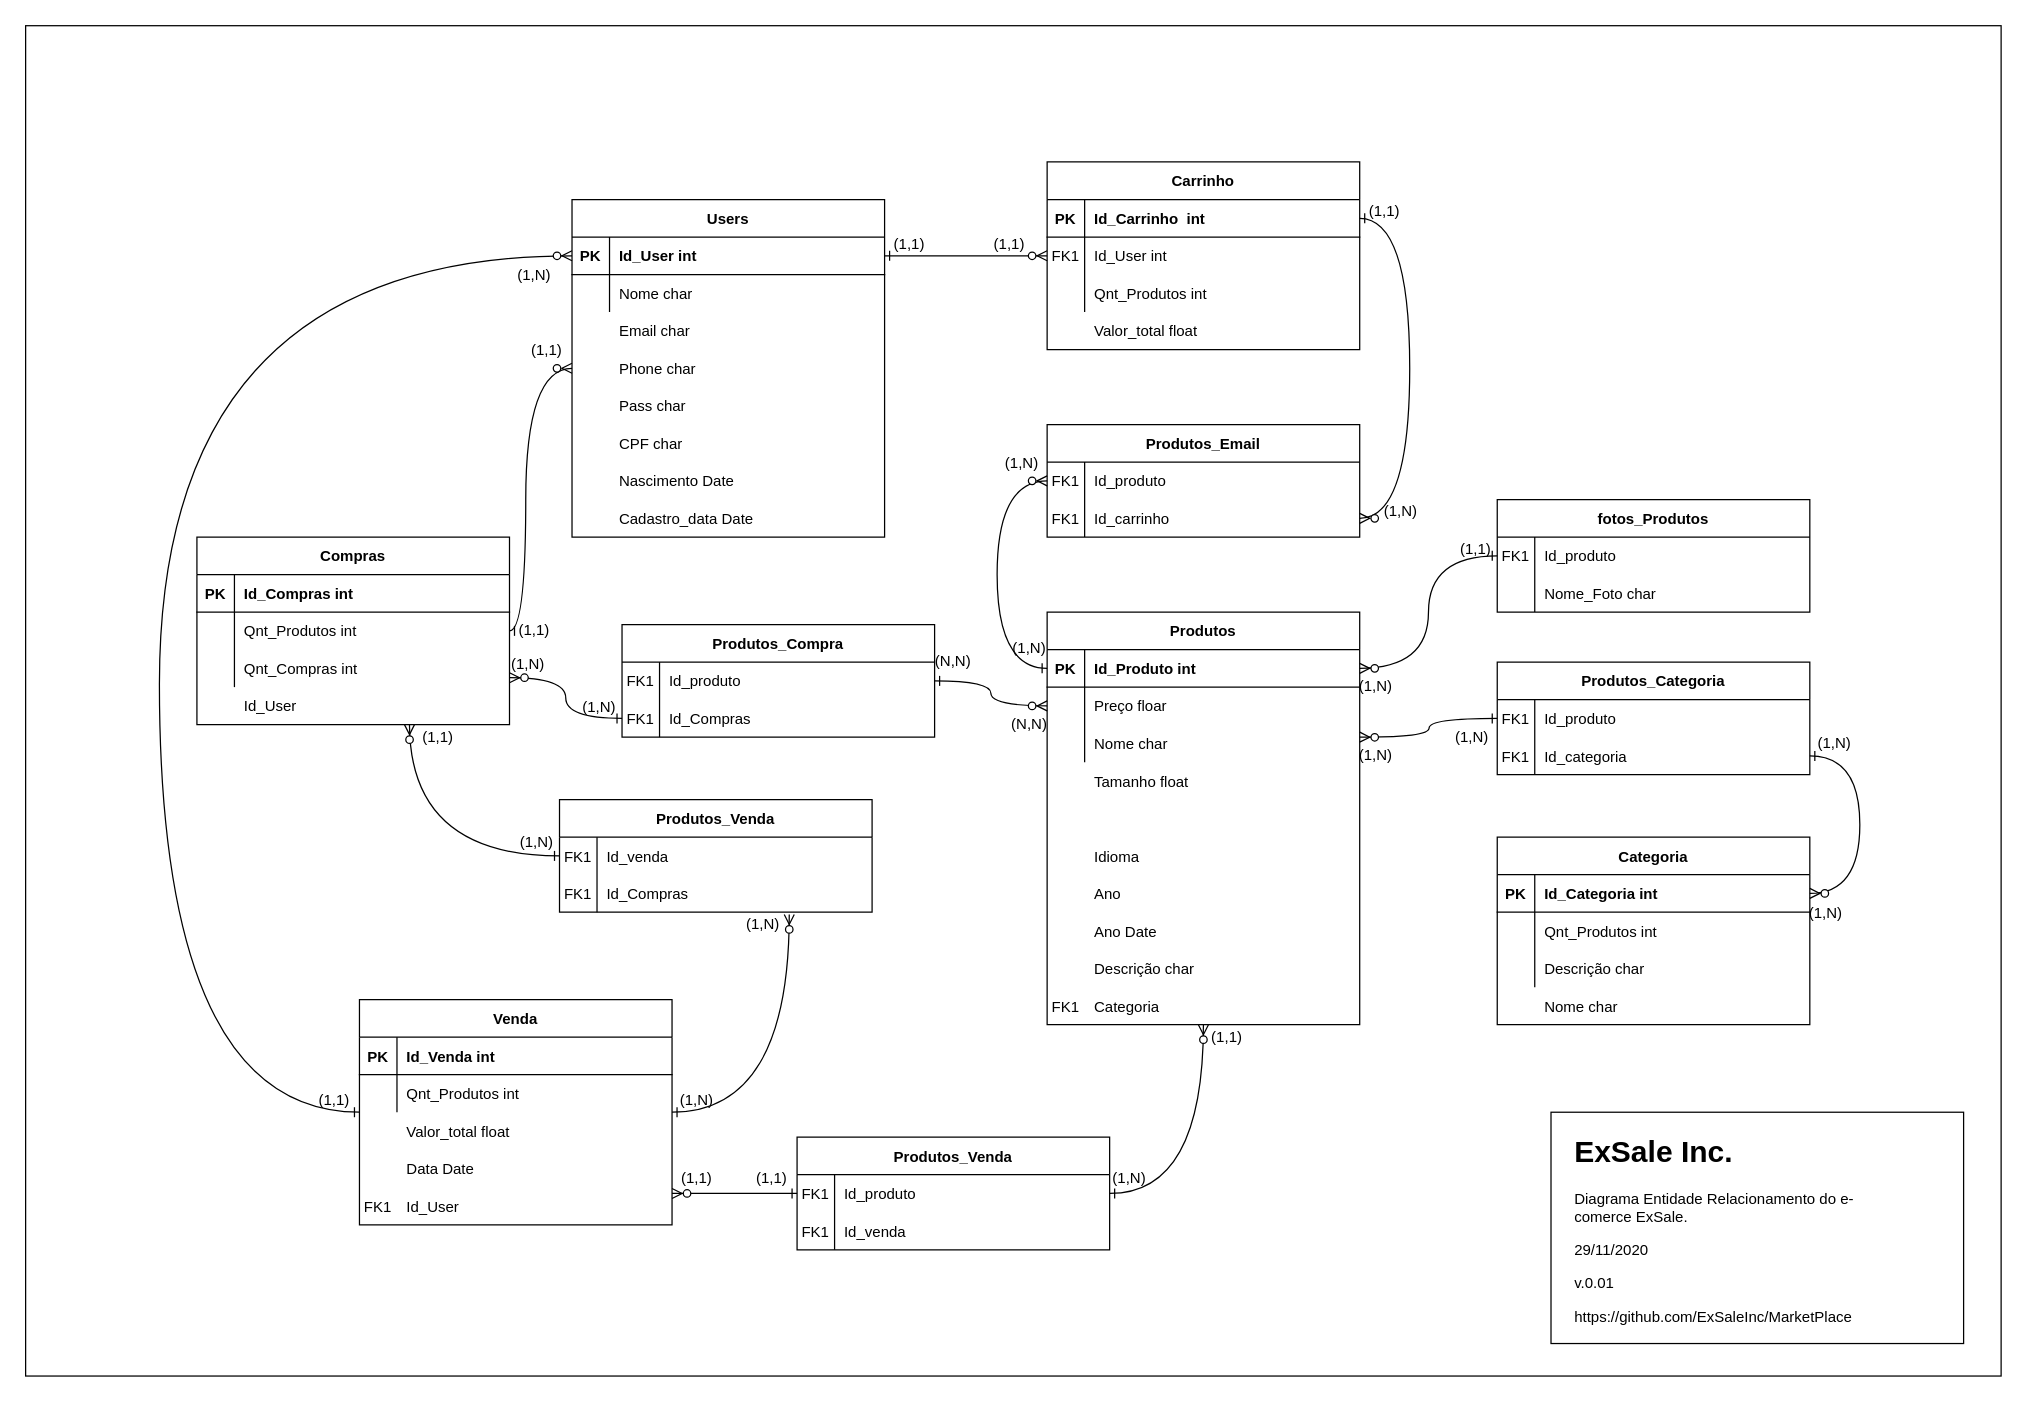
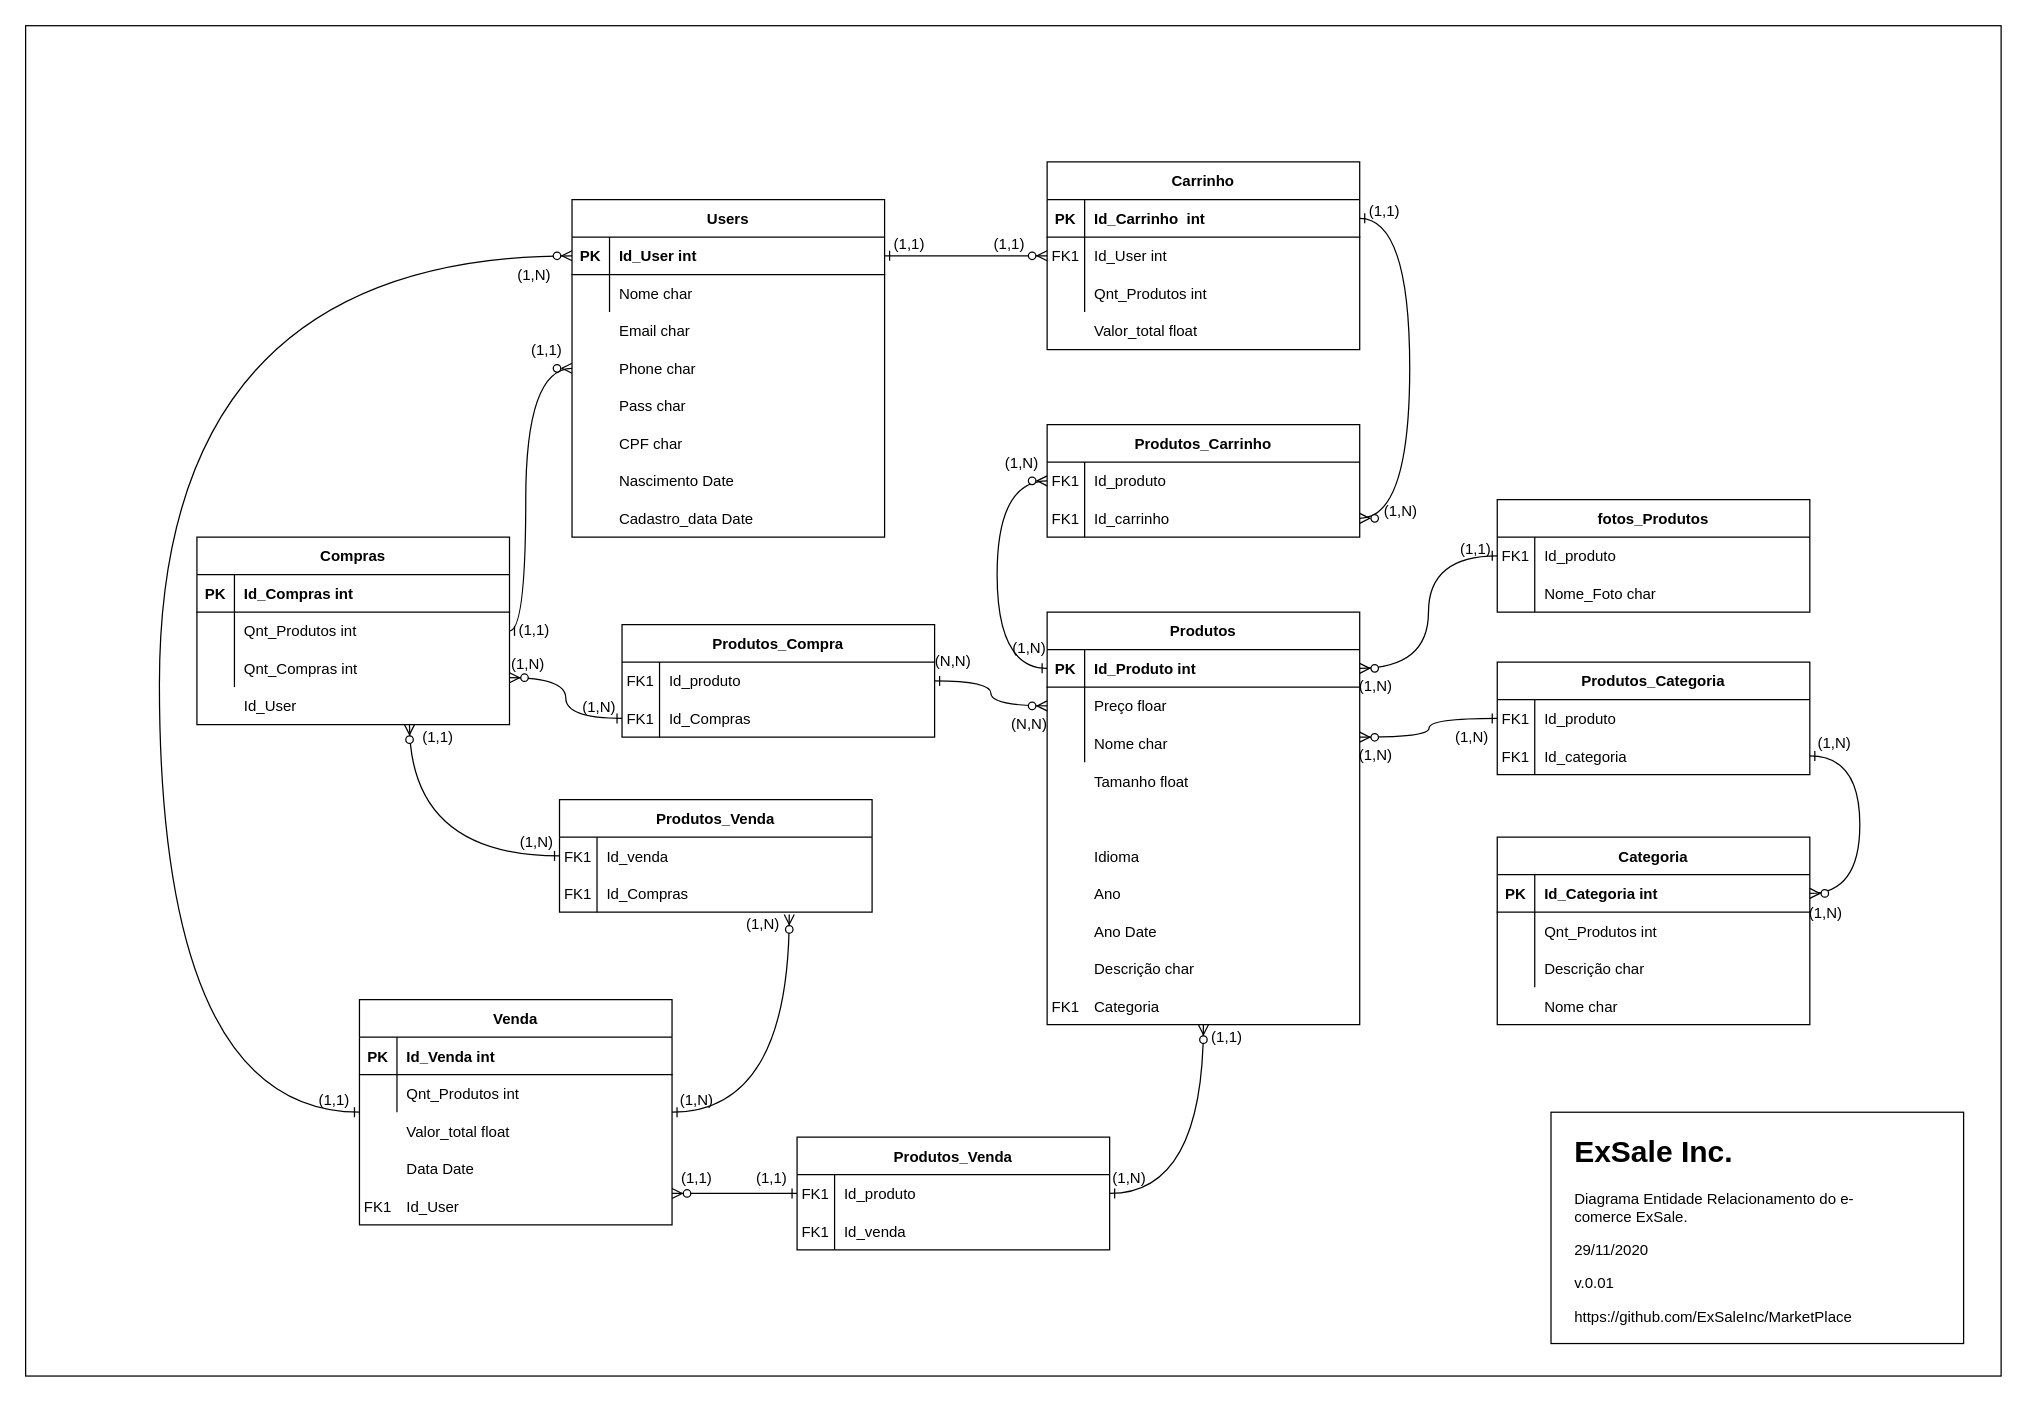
node "Produtos_Email": label "Produtos_Email" -> "Produtos_Carrinho"
